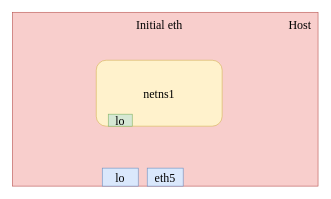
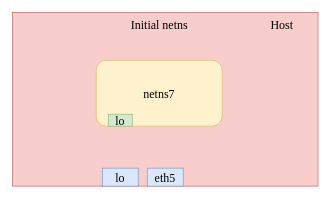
node "Initial eth": label "Initial eth" -> "Initial netns"
node "Host": moved (300, 24) -> (282, 24)
node "netns1": label "netns1" -> "netns7"
